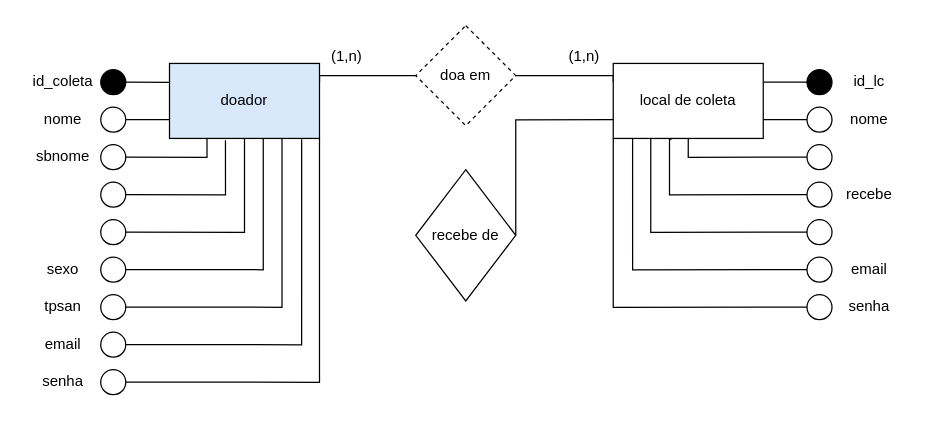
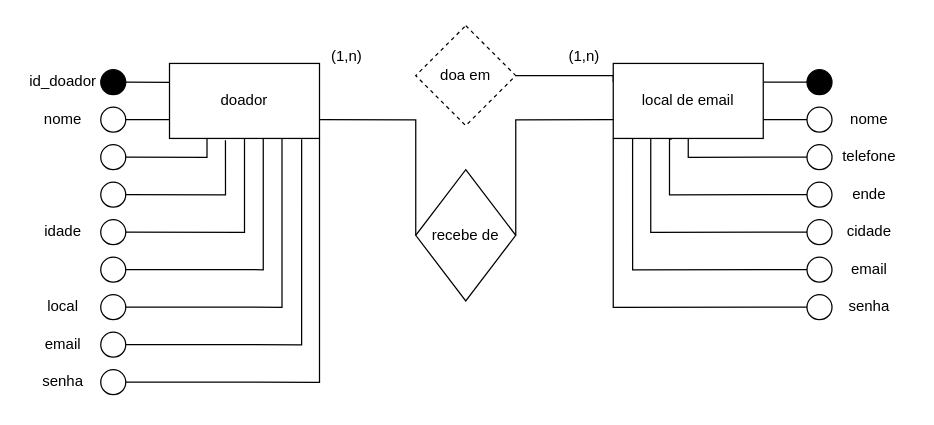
edge "doa em" -- "doador": removed
node "id_coleta": label "id_coleta" -> "id_doador"
node "id_lc": removed
node "doador": fillcolor #dae8fc -> #ffffff
node "local de coleta": label "local de coleta" -> "local de email"
edge "doador" -- "recebe de": added
node "sbnome": removed
node "telefone": added
node "recebe": label "recebe" -> "ende"
node "idade": added
node "cidade": added
node "sexo": removed
node "tpsan": label "tpsan" -> "local"
